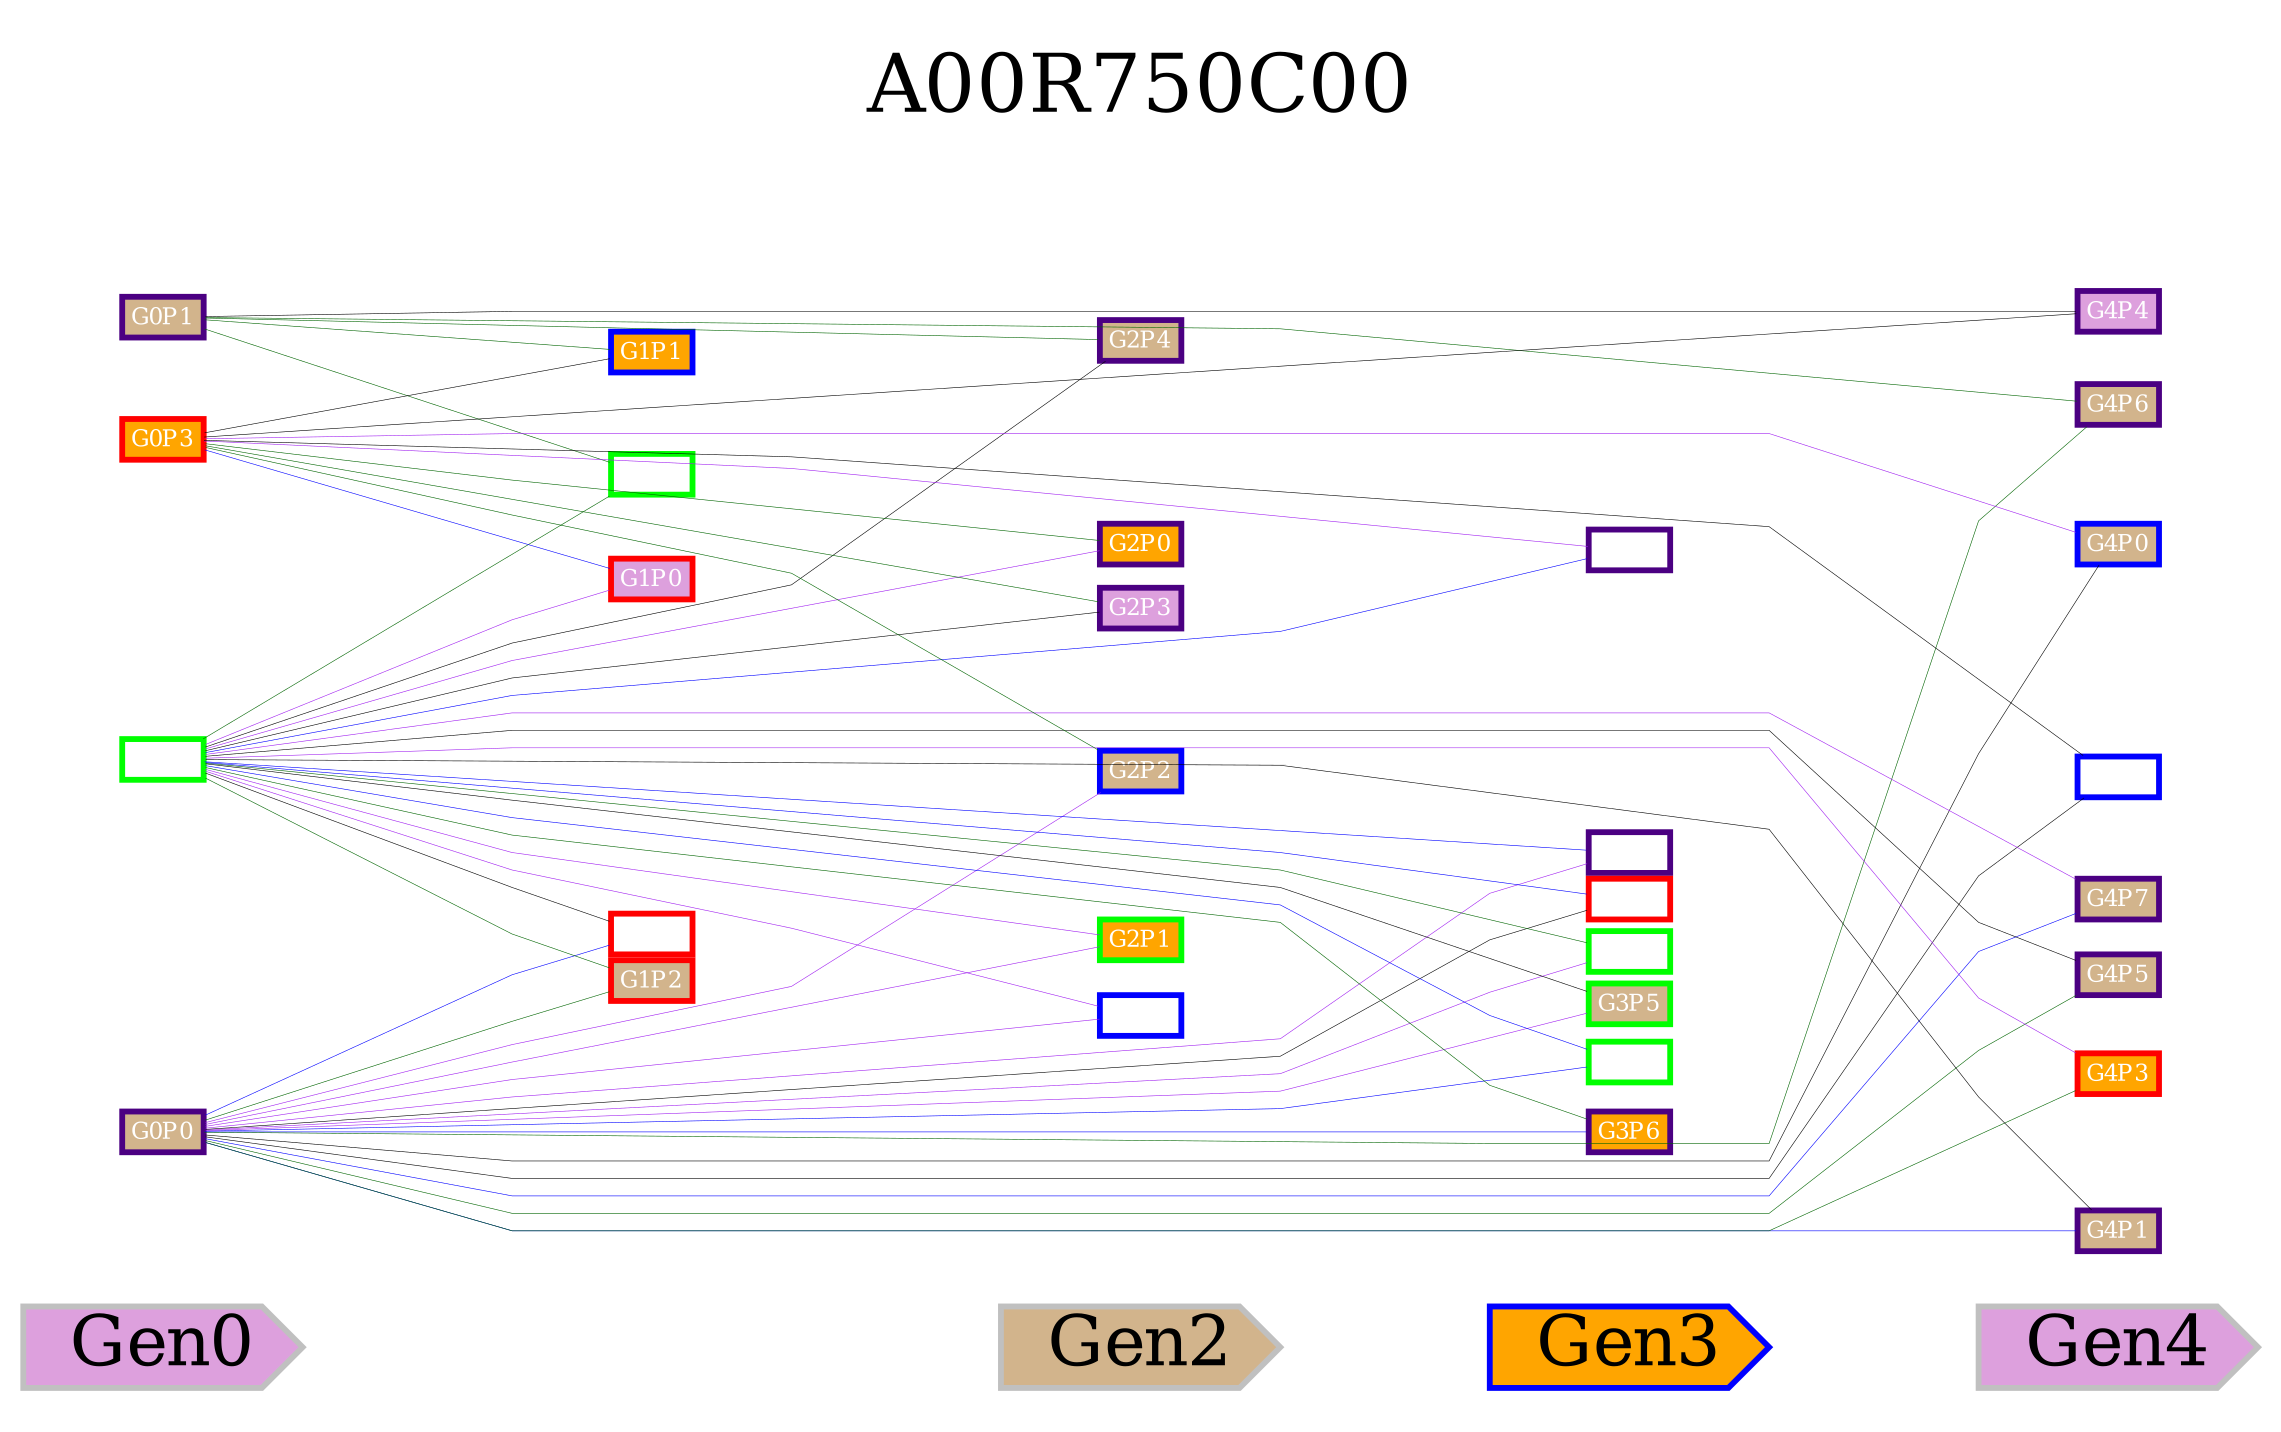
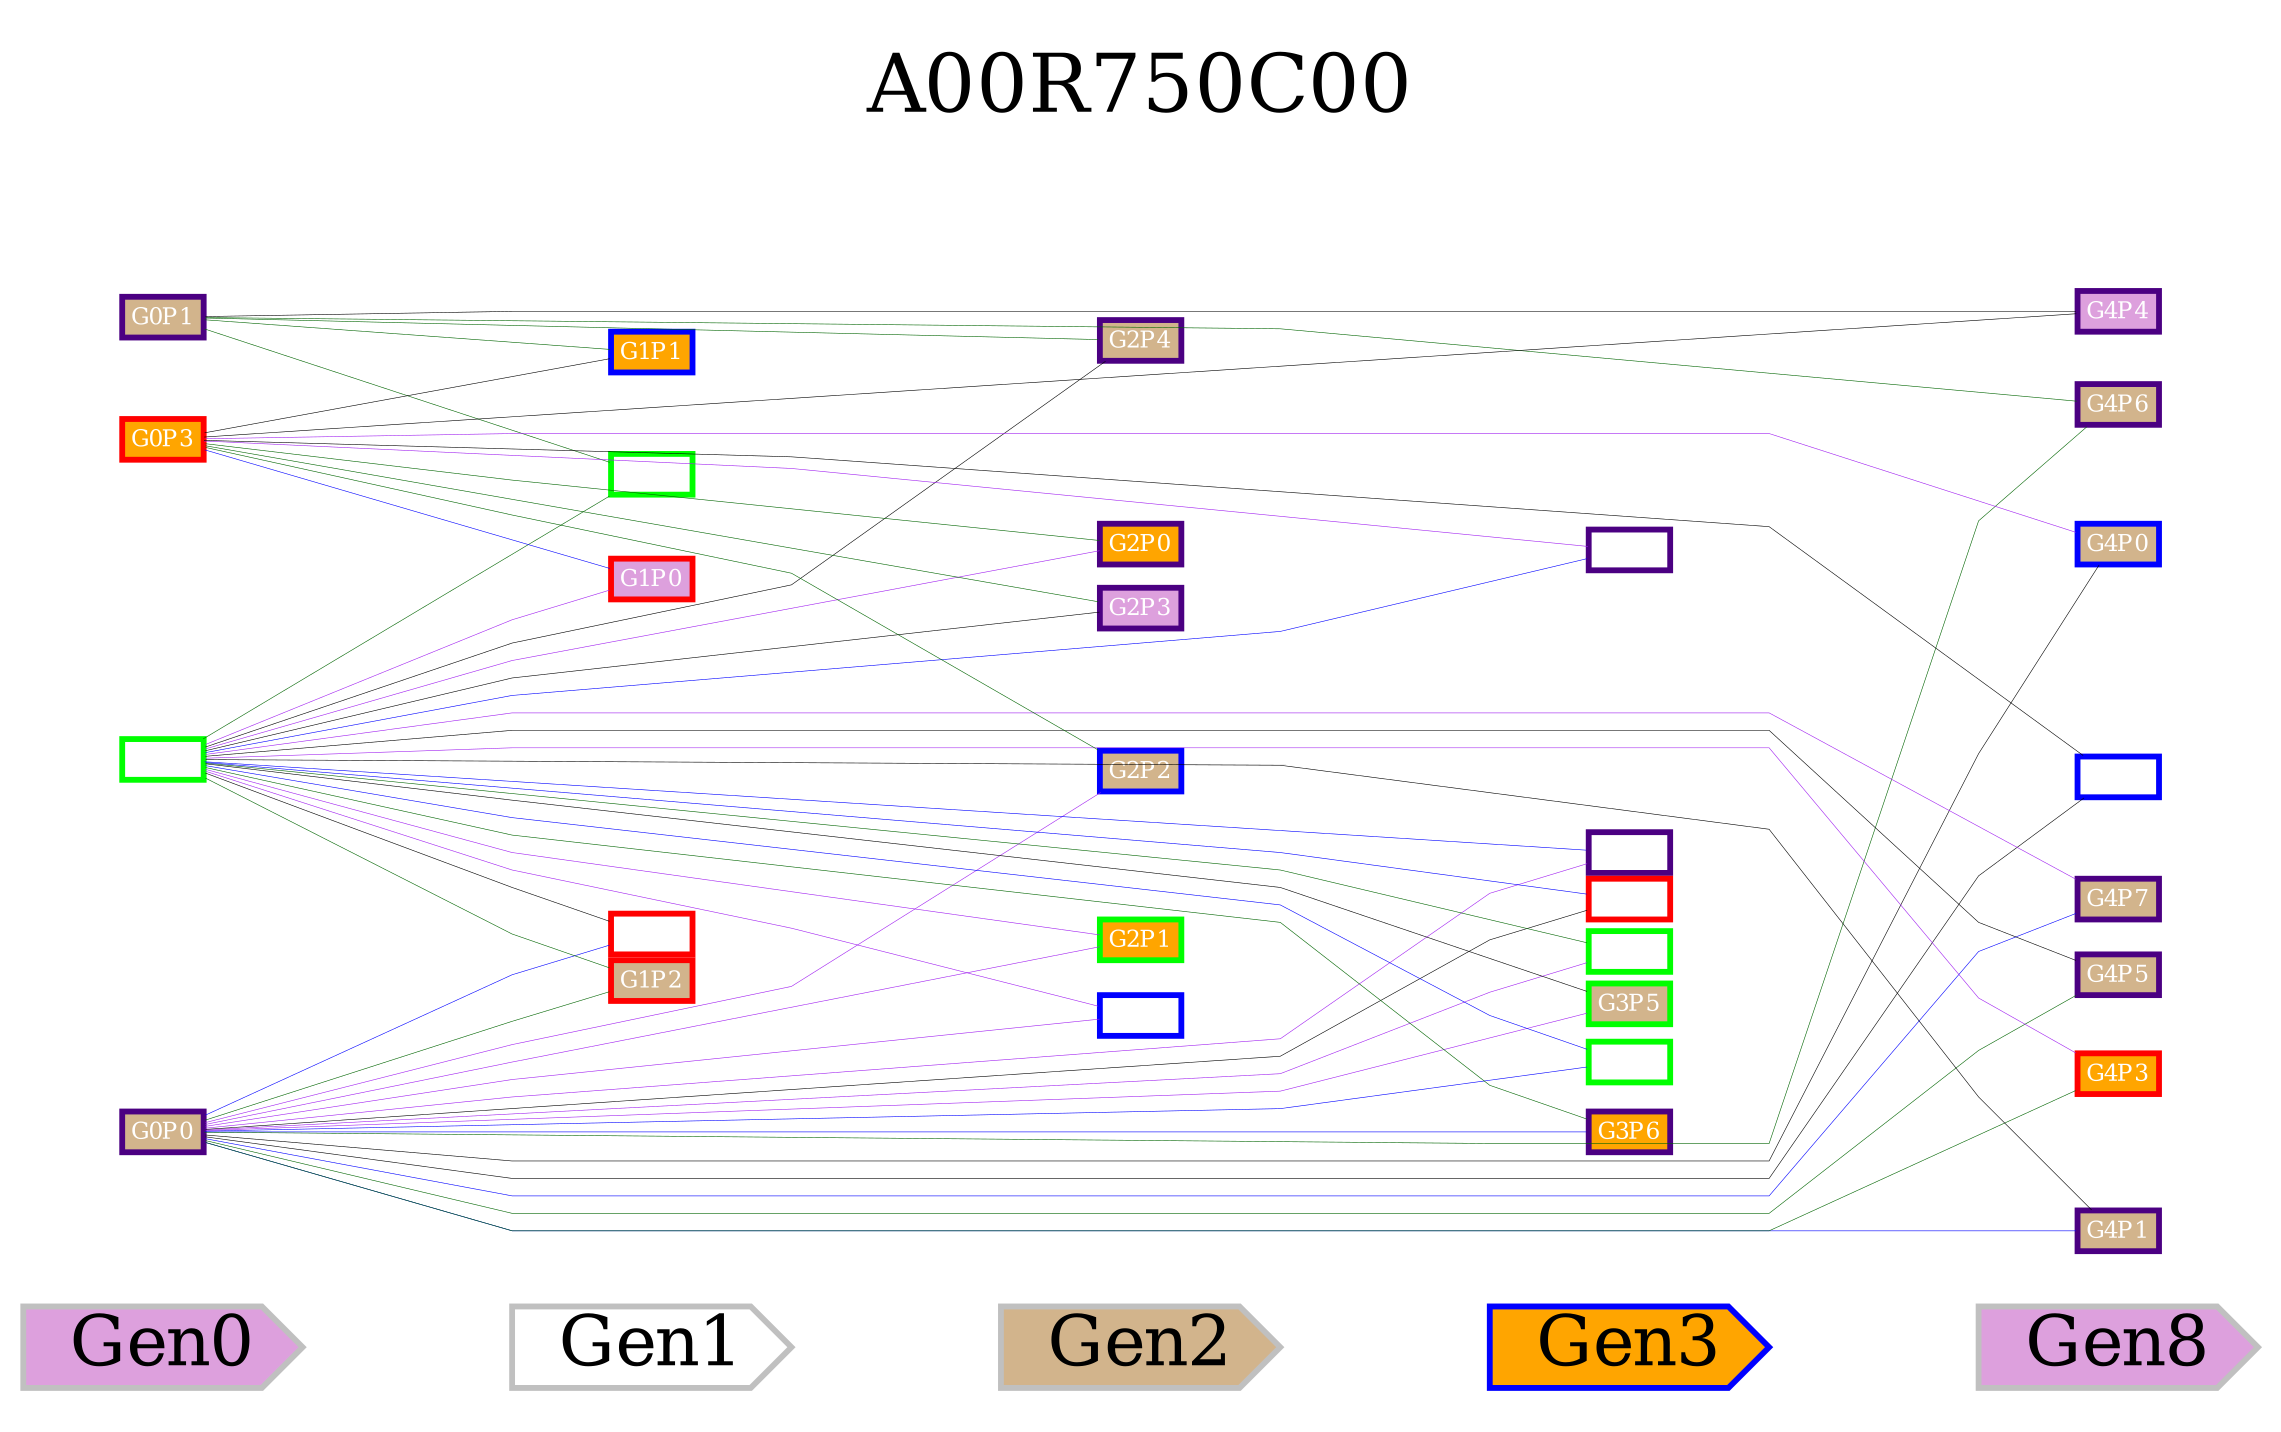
node "Gen1": added
node "Gen4": label "Gen4" -> "Gen8"
